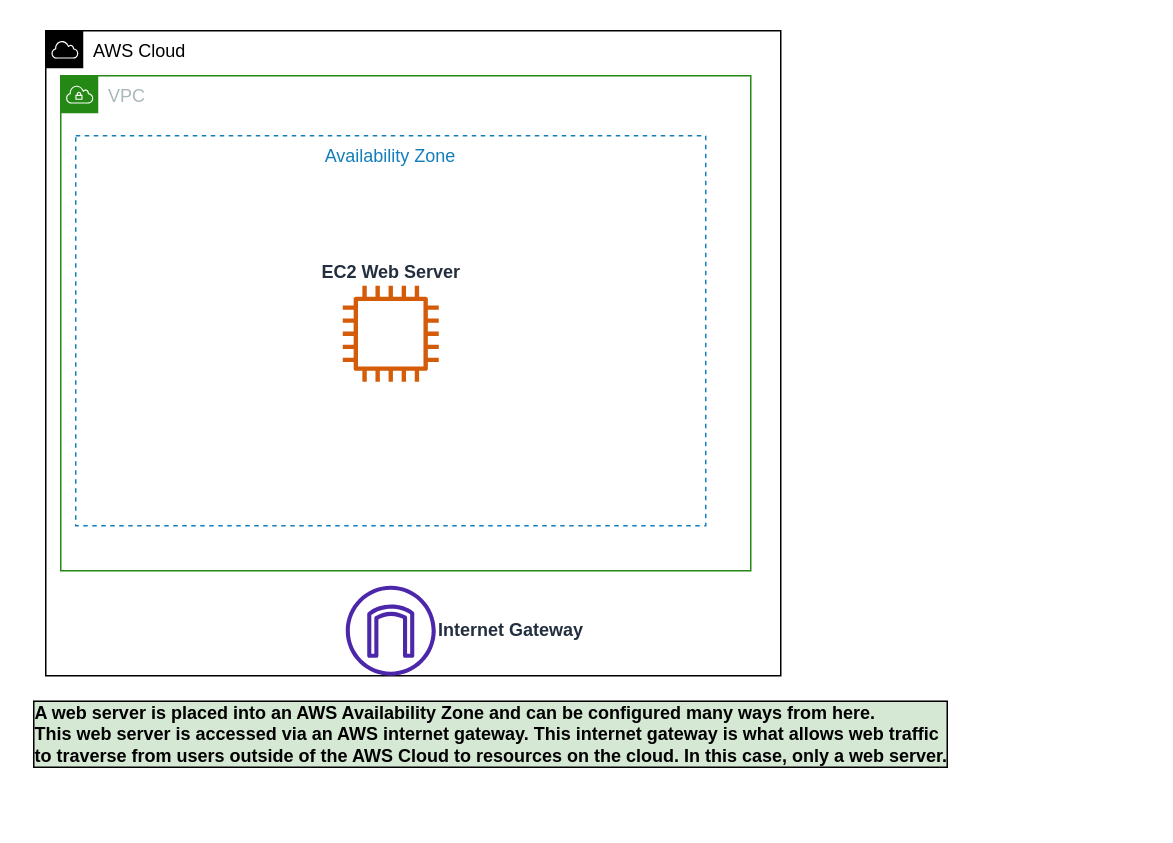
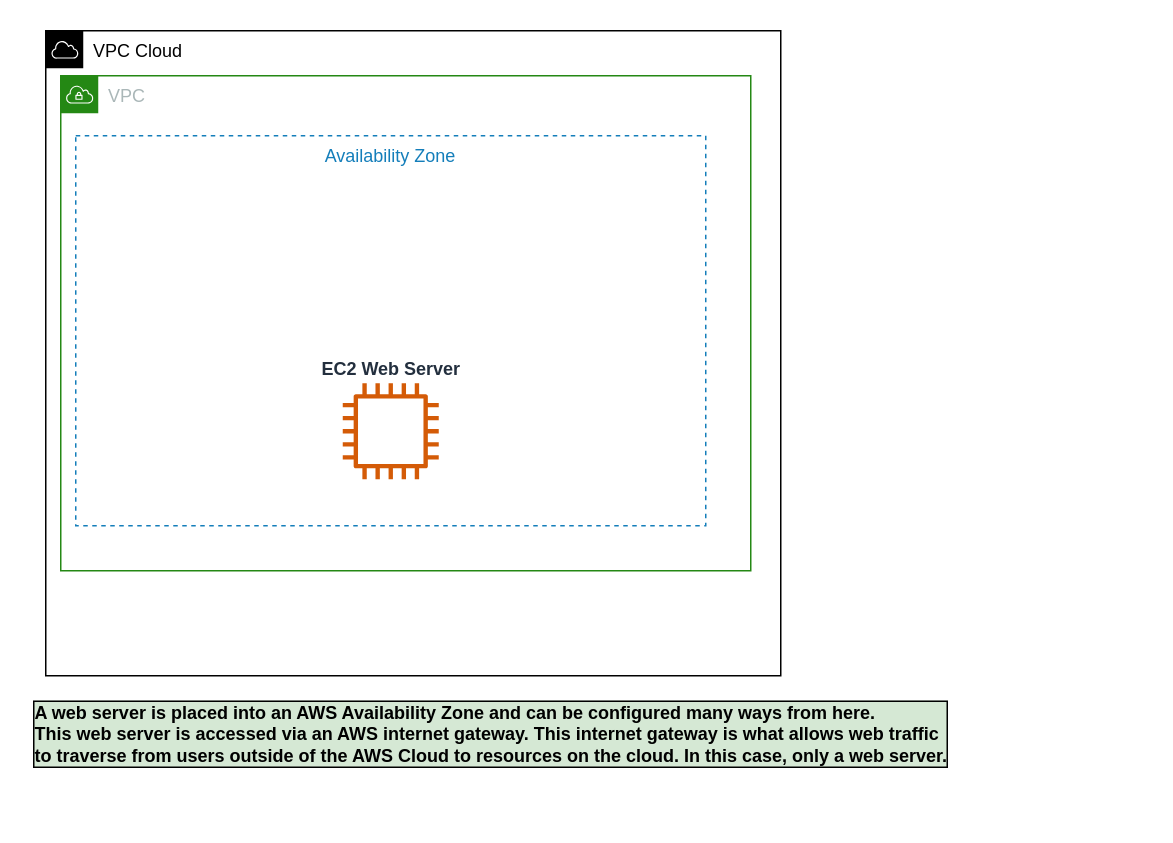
node "AWS Cloud": label "AWS Cloud" -> "VPC Cloud"
node "EC2 Web Server": moved (391, 334) -> (391, 431)
node "Internet Gateway": removed
